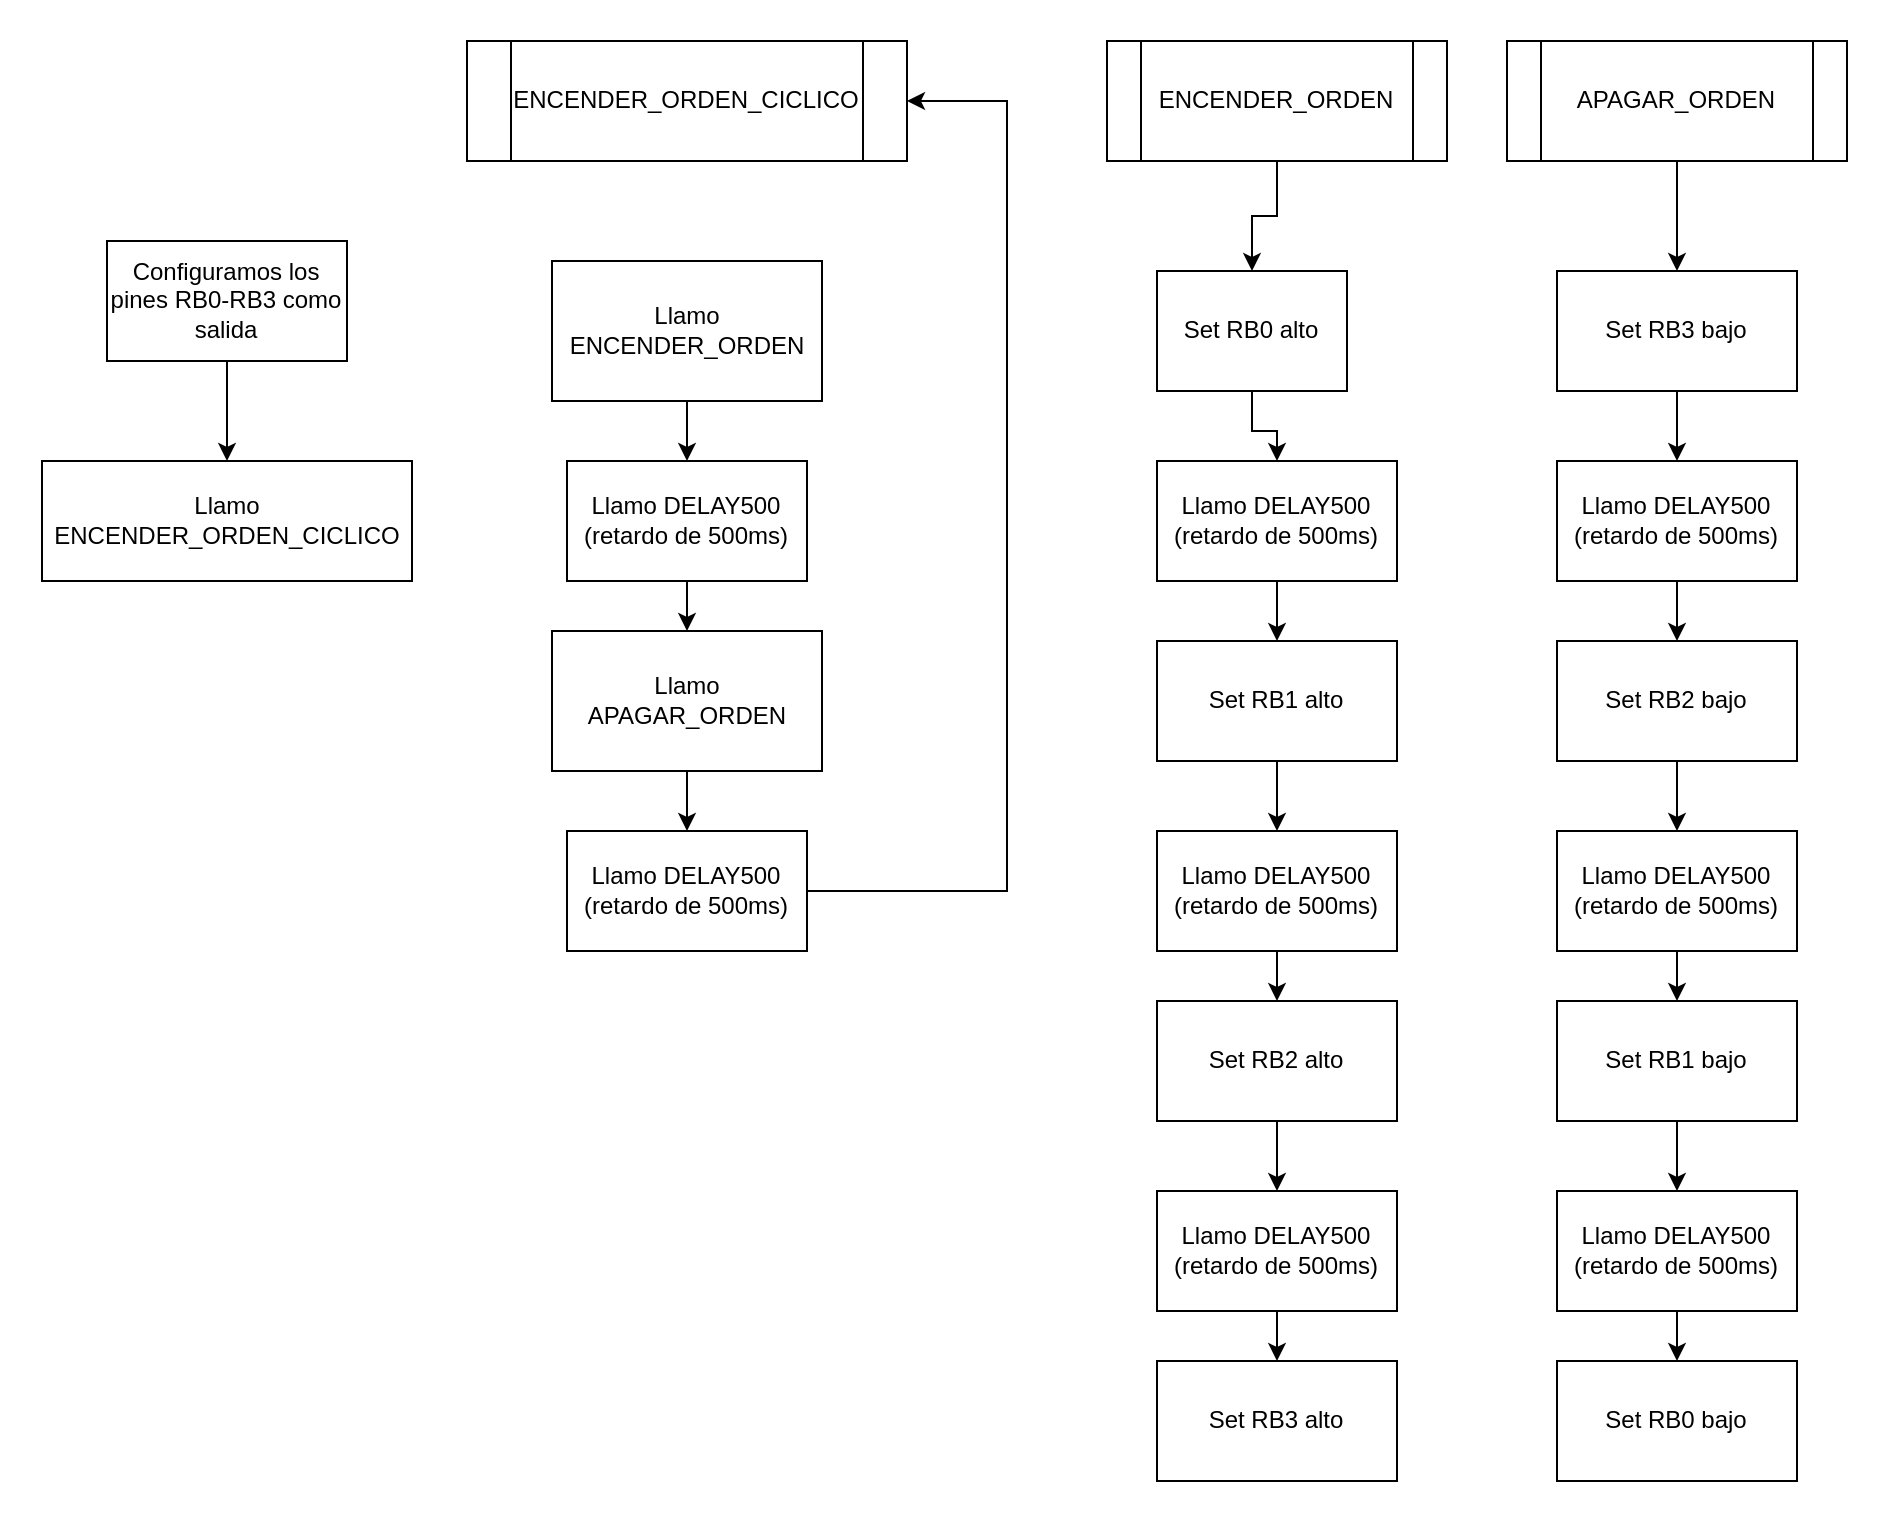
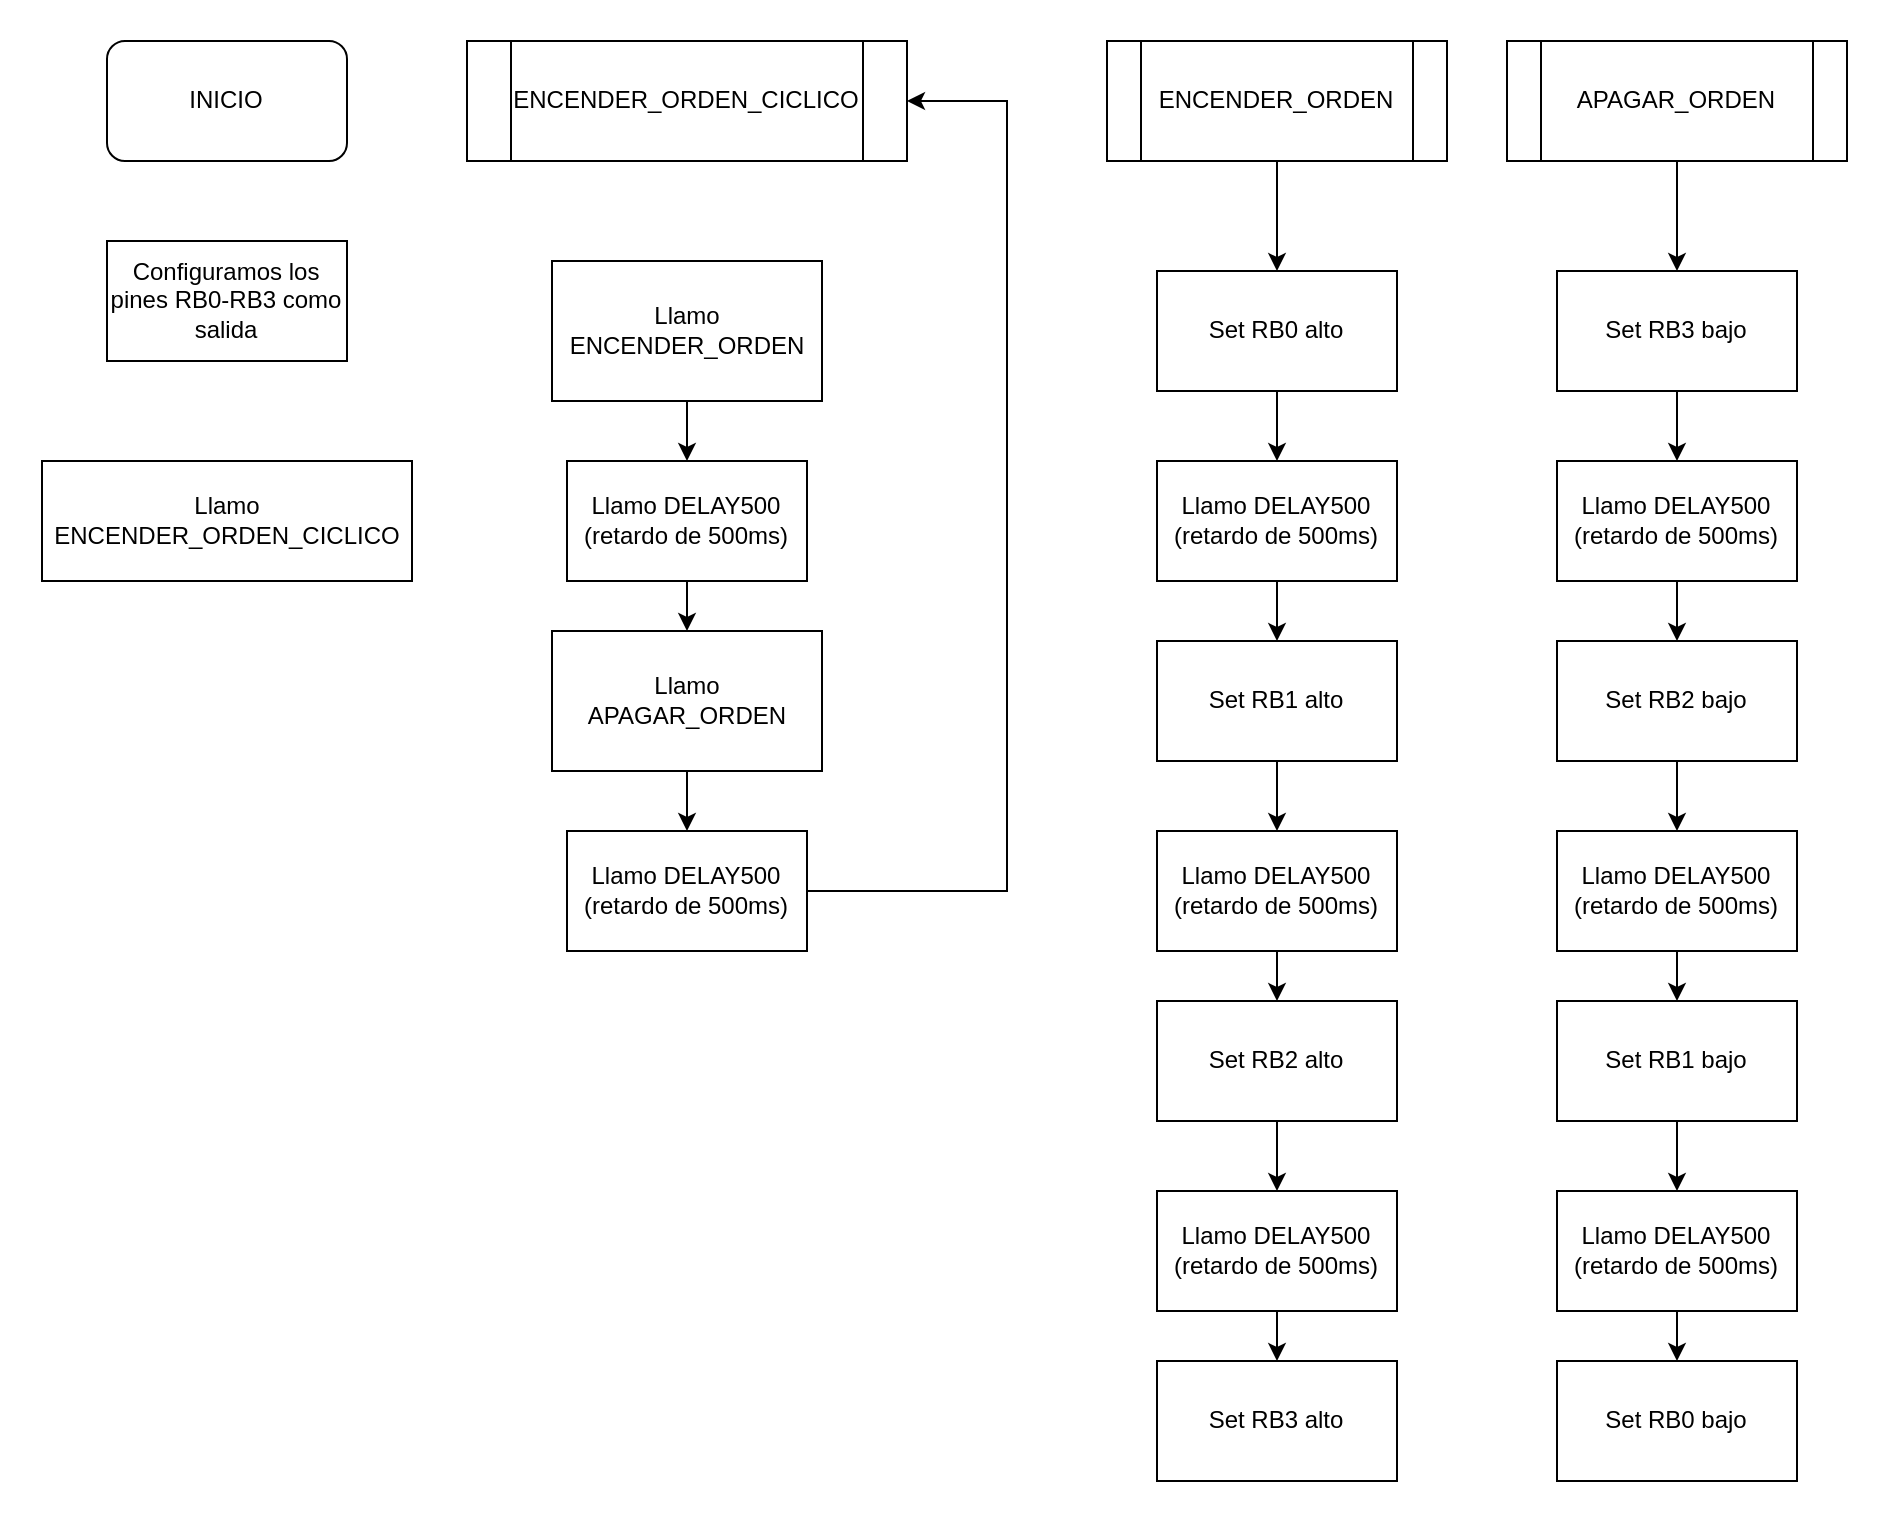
node "INICIO": added
node "Set RB0 alto": size 190x120 -> 240x120
edge "Configuramos los pines RB0-RB3 como salida" -> "Llamo ENCENDER_ORDEN_CICLICO": removed
